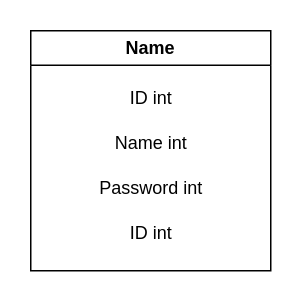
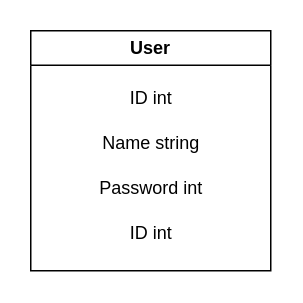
node "Name": label "Name" -> "User"
node "Name int": label "Name int" -> "Name string"
